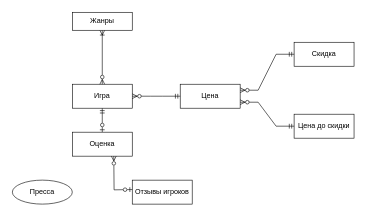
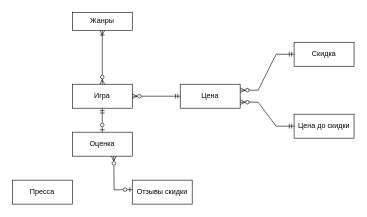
node "Пресса": shape ellipse -> rectangle
node "Отзывы игроков": label "Отзывы игроков" -> "Отзывы скидки"
